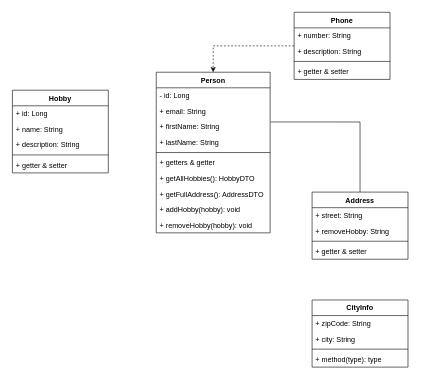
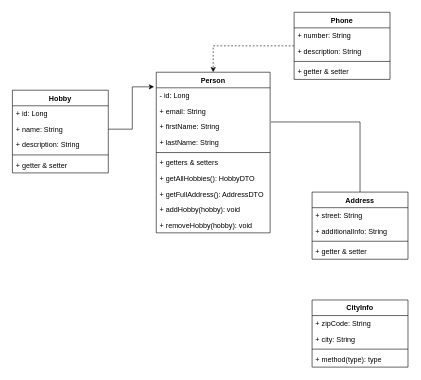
edge "+ name: String" -> "Person": added
node "+ getters & getter": label "+ getters & getter" -> "+ getters & setters"
node "+ removeHobby: String": label "+ removeHobby: String" -> "+ additionalInfo: String"
